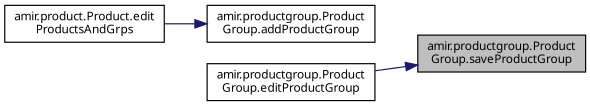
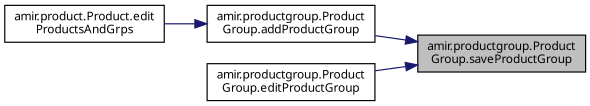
edge "amir.productgroup.Product Group.addProductGroup" -> "amir.productgroup.Product Group.saveProductGroup": added
